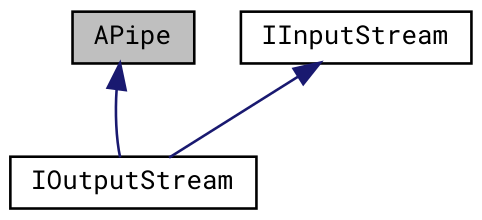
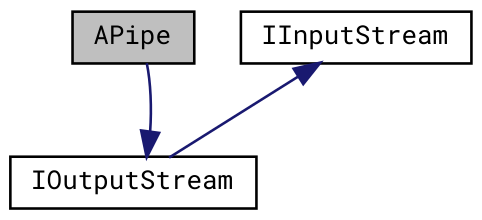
edge "IOutputStream" -> "APipe": reversed
